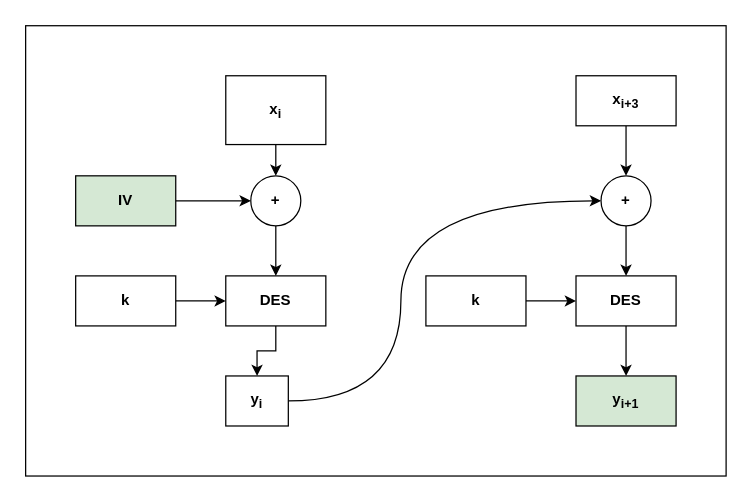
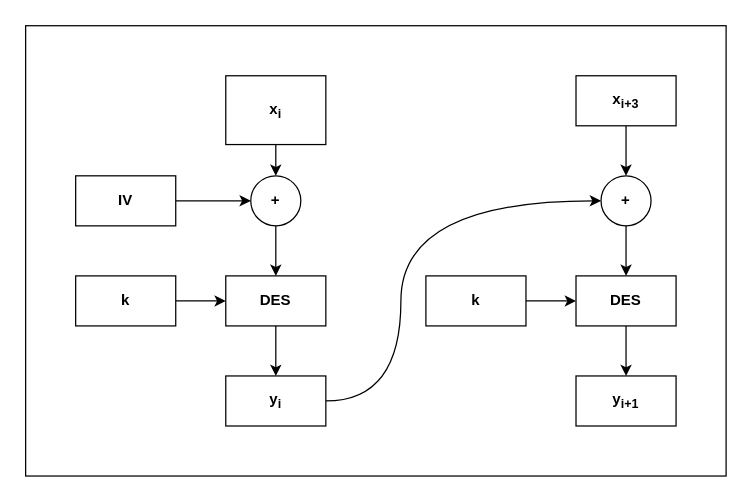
node "IV": fillcolor #d5e8d4 -> #ffffff
node "yi": size 63x50 -> 100x50
node "yi+1": fillcolor #d5e8d4 -> #ffffff
